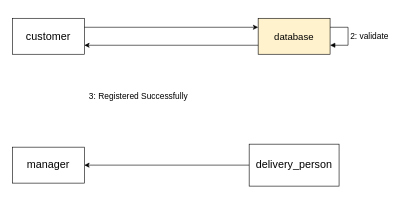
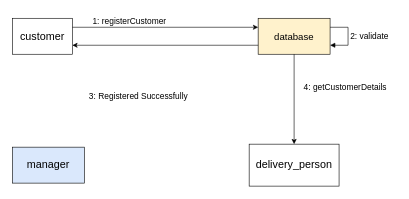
node "1: registerCustomer": added
node "customer": size 72x36 -> 60x36
node "4: getCustomerDetails": added
edge "database" -> "delivery_person": added
node "manager": fillcolor #ffffff -> #dae8fc
edge "delivery_person" -> "manager": removed
